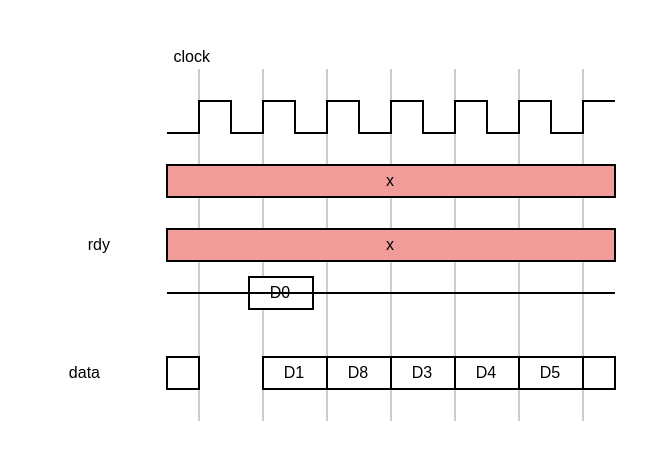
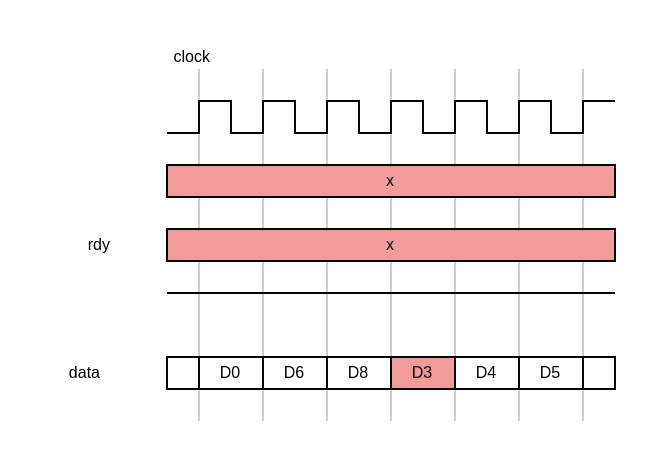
node "D0": moved (281, 293) -> (231, 373)
node "D1": label "D1" -> "D6"
node "D3": fillcolor #ffffff -> #f19c99
